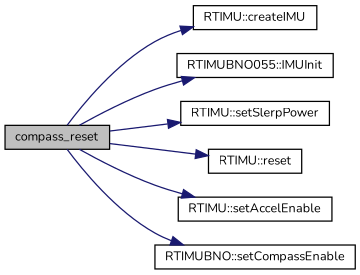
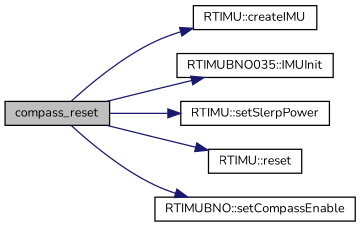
node "RTIMUBNO055::IMUInit": label "RTIMUBNO055::IMUInit" -> "RTIMUBNO035::IMUInit"
node "RTIMU::setAccelEnable": removed
